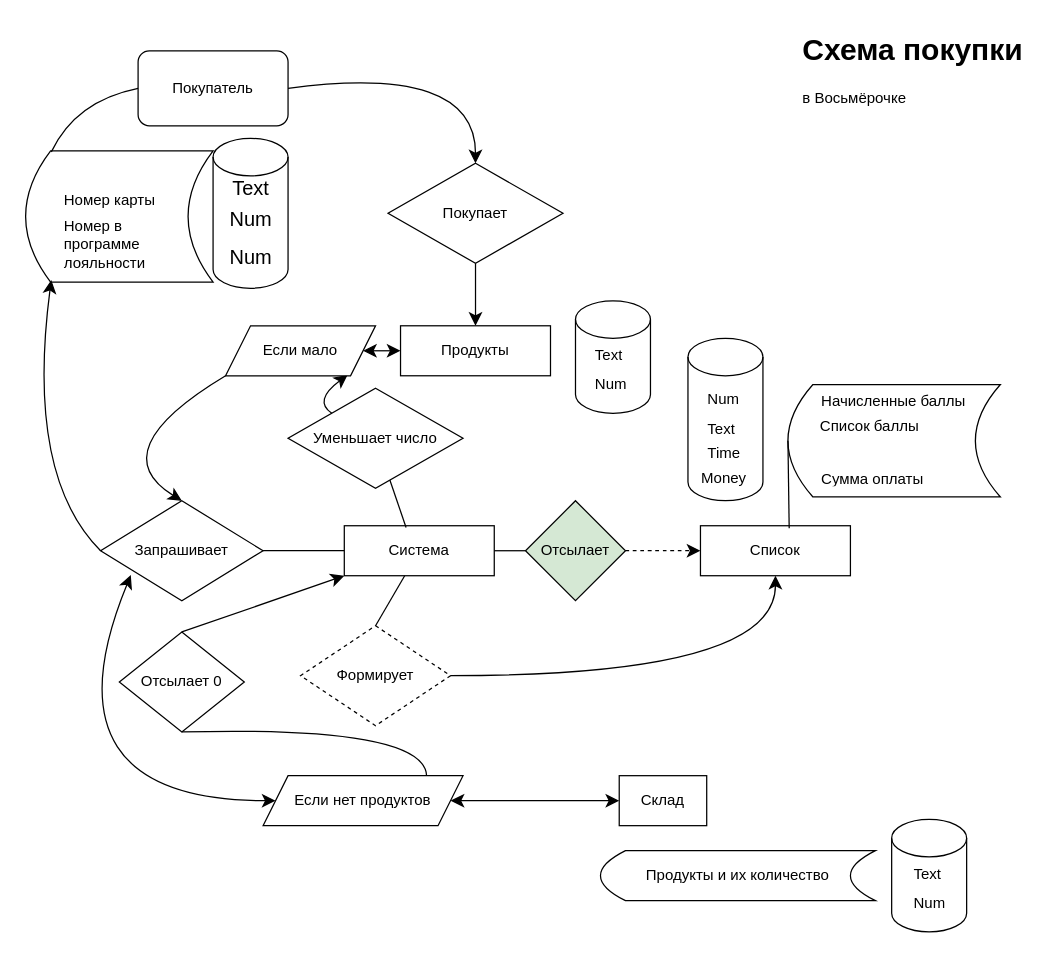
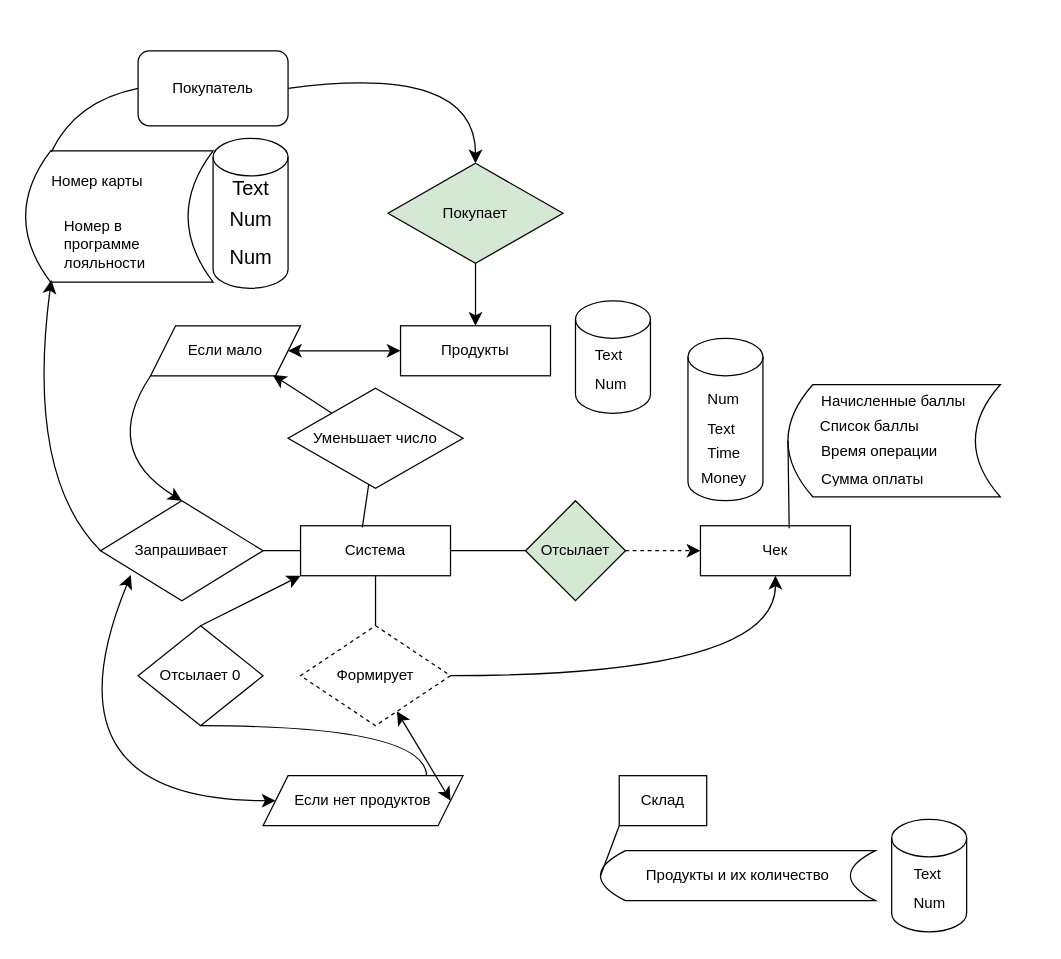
node "Схема покупки в Восьмёрочке": removed
node "Номер карты": moved (119, 201) -> (107, 182)
node "Покупает": fillcolor #ffffff -> #d5e8d4
node "Если мало": moved (301, 351) -> (226, 351)
node "Время операции": added
node "Система": moved (419, 551) -> (376, 551)
node "Список": label "Список" -> "Чек"
node "Отсылает 0": moved (182, 682) -> (201, 676)
edge "Если нет продуктов" -- "Склад": now "Если нет продуктов" -- "Формирует"
edge "Склад" -- "Продукты и их количество": added
